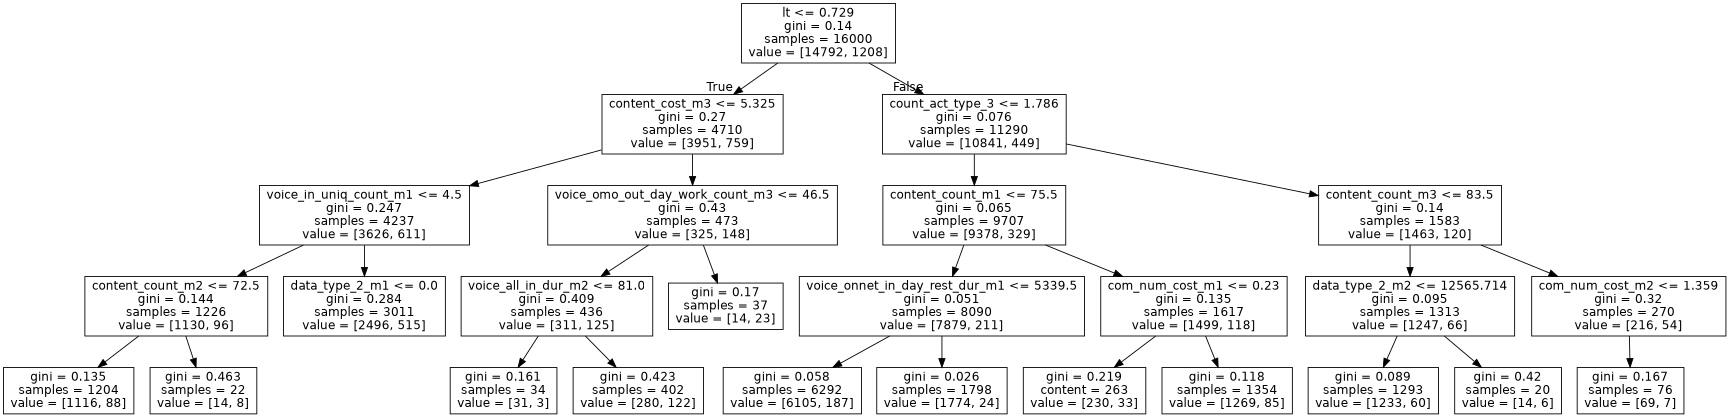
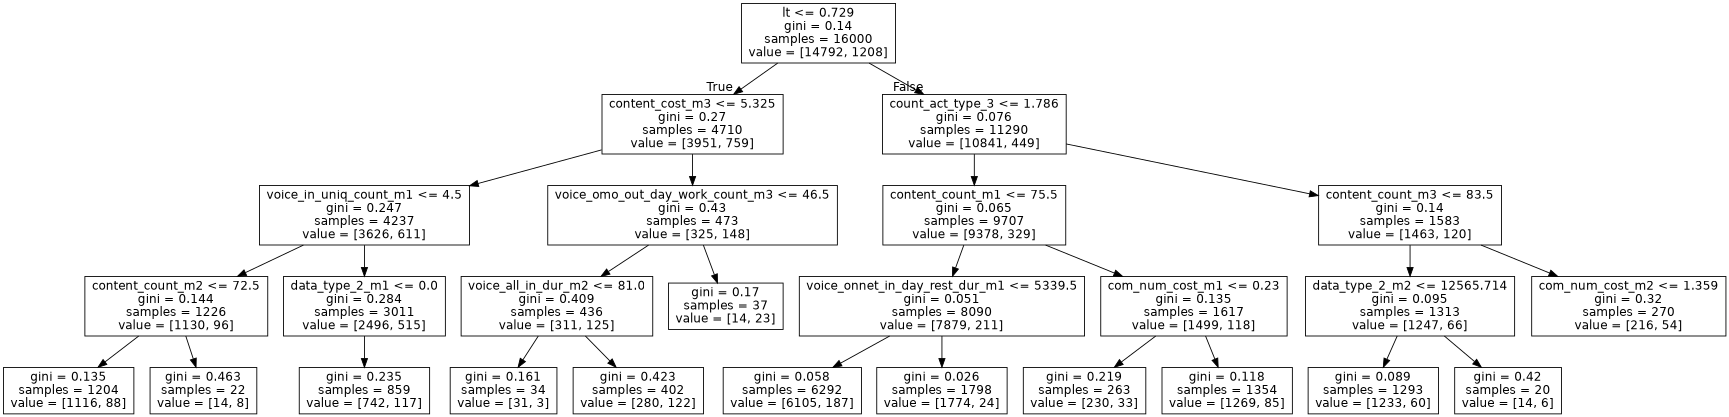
node "gini = 0.235 samples = 859 value = [742, 117]": added
node "gini = 0.219 content = 263 value = [230, 33]": label "gini = 0.219 content = 263 value = [230, 33]" -> "gini = 0.219 samples = 263 value = [230, 33]"
node "gini = 0.167 samples = 76 value = [69, 7]": removed
